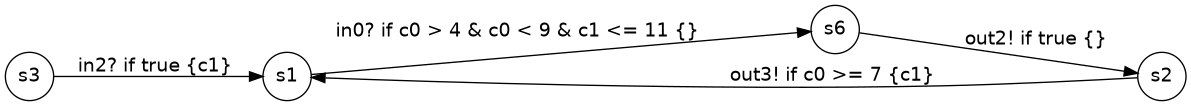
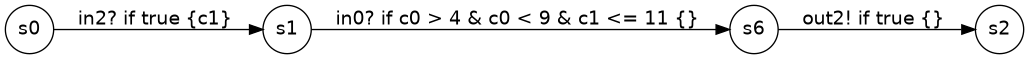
node "s3": label "s3" -> "s0"
edge "s2" -> "s1": removed, label "out3! if c0 >= 7 {c1}"
